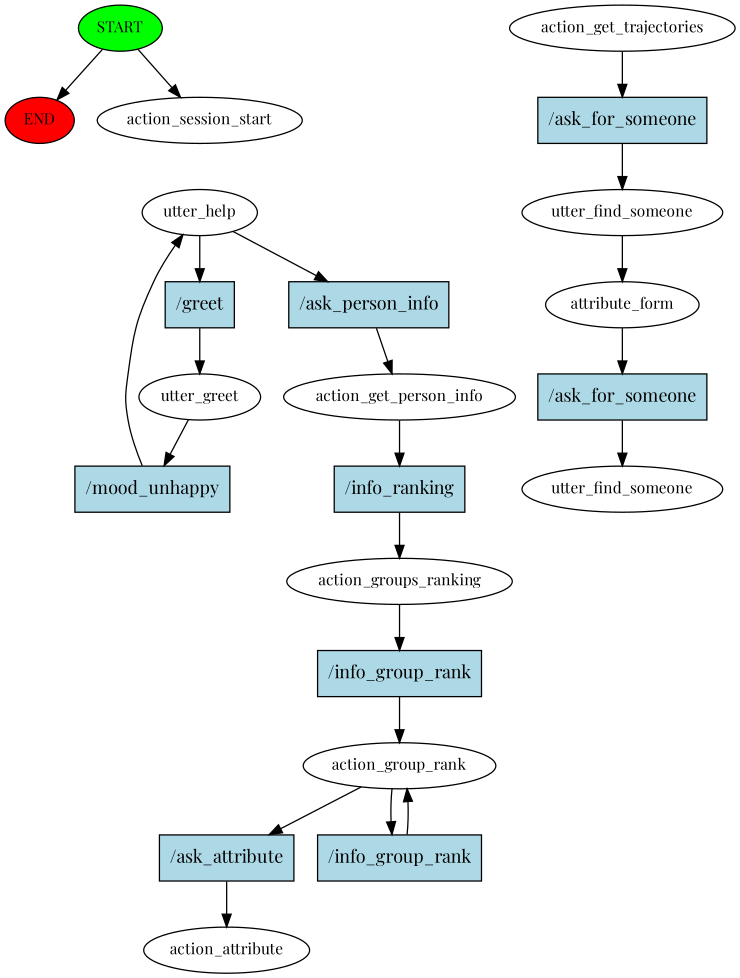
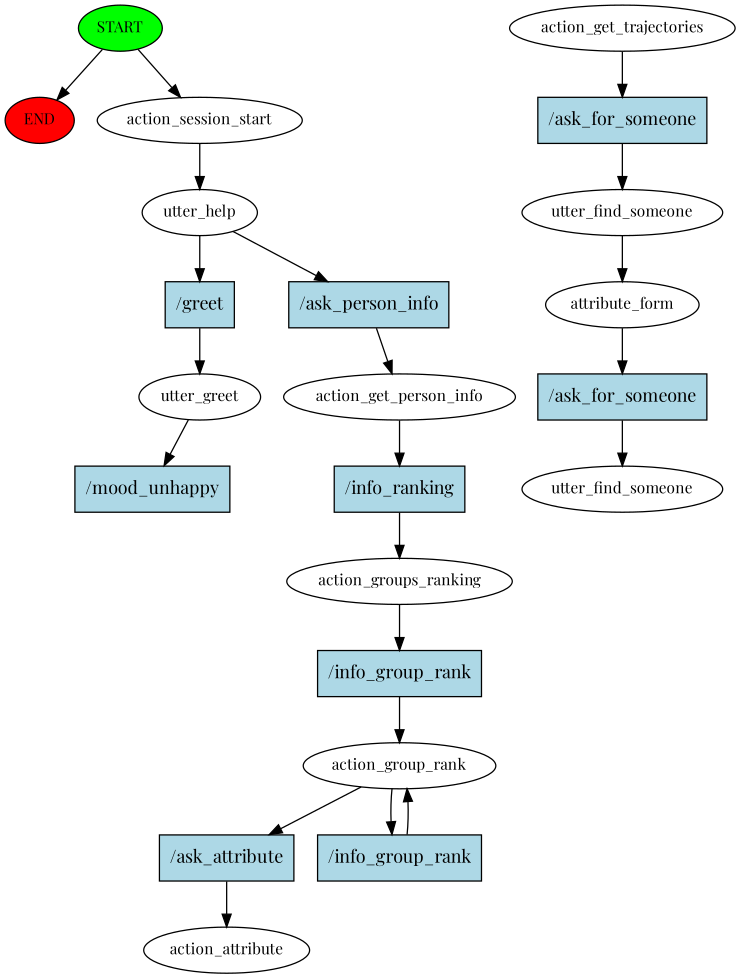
edge "/mood_unhappy" -> "utter_help": now "action_session_start" -> "utter_help"
